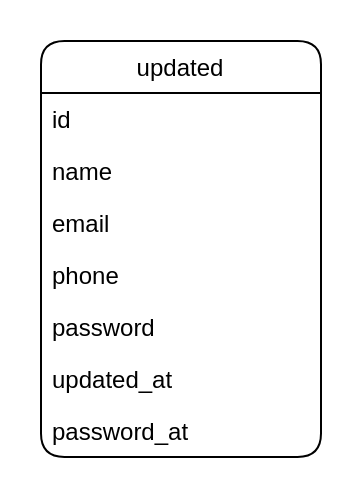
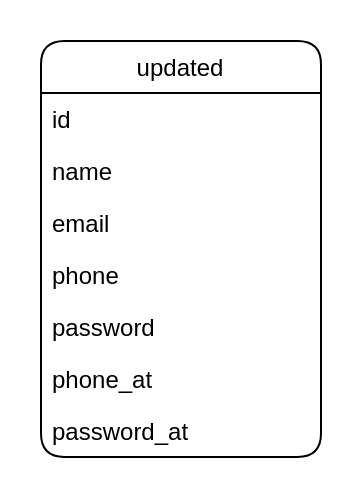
node "updated_at": label "updated_at" -> "phone_at"
